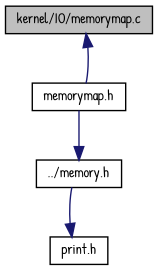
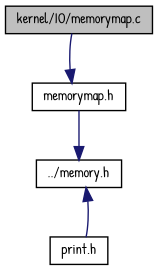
edge "memorymap.h" -> "kernel/IO/memorymap.c": reversed
edge "../memory.h" -> "print.h": reversed
